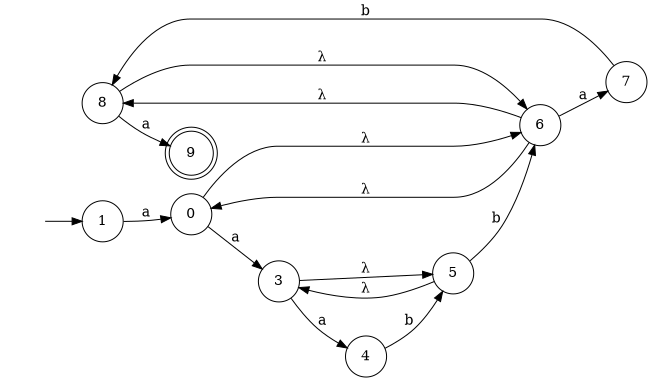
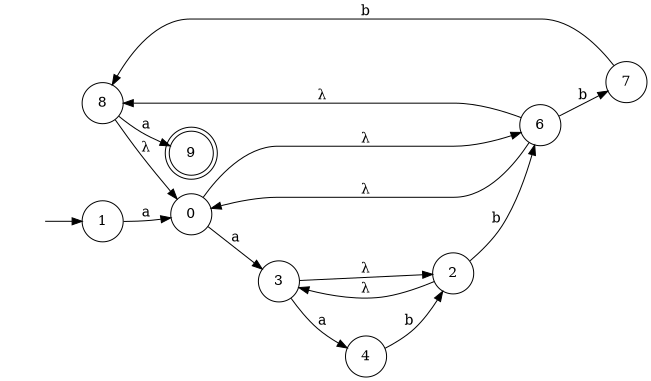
edge "8" -> "6": now "8" -> "0"
edge "6" -> "7": label "a" -> "b"
node "5": label "5" -> "2"
